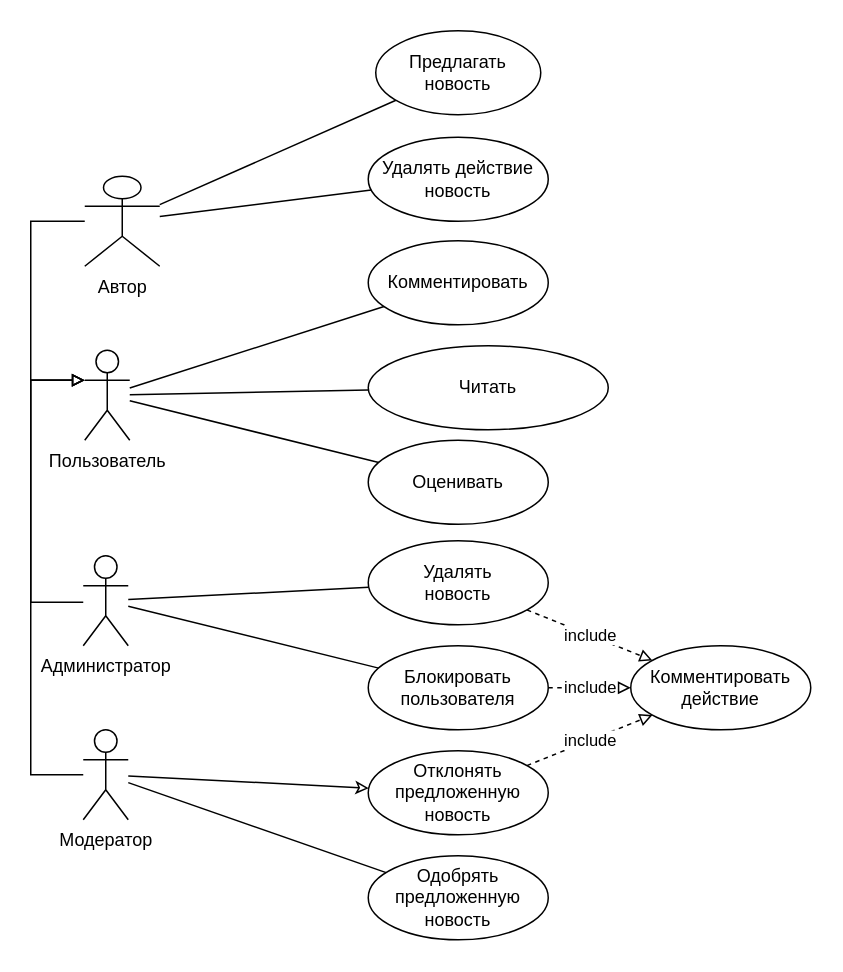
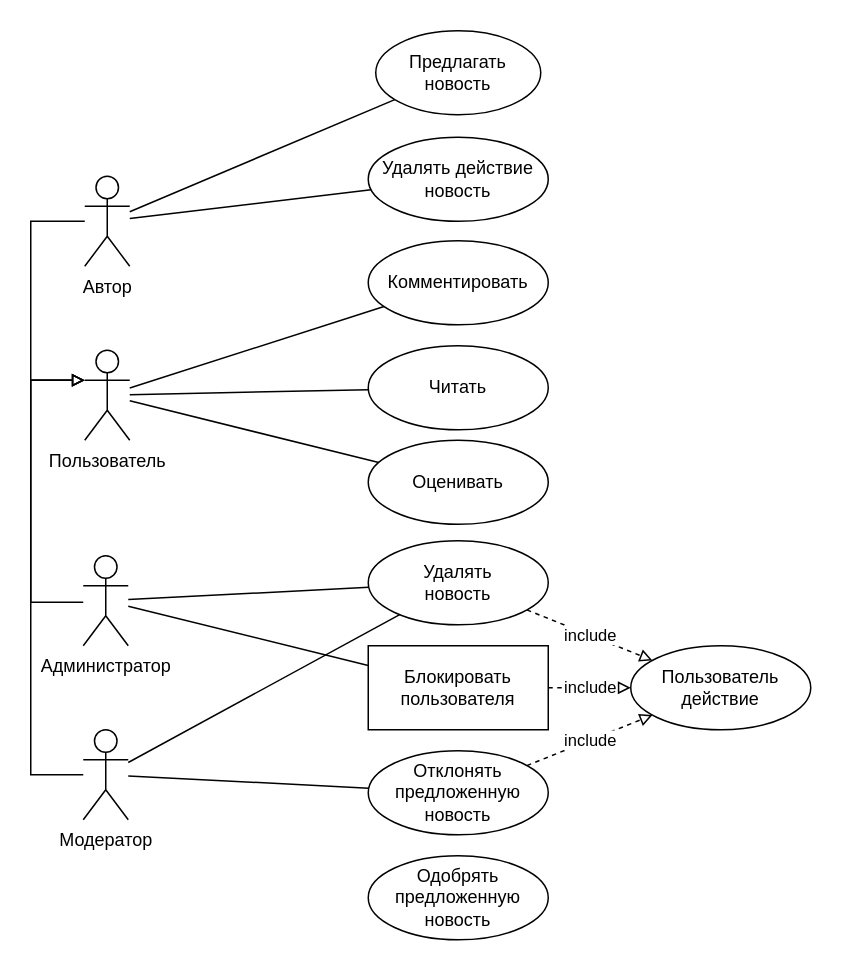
node "Автор": size 75x90 -> 45x90
node "Читать": size 240x84 -> 180x84
node "Блокировать пользователя": shape ellipse -> rectangle
node "Комментировать действие": label "Комментировать действие" -> "Пользователь действие"
edge "Модератор" -> "Отклонять предложенную новость": arrowhead classic -> none
edge "Модератор" -- "Одобрять предложенную новость": now "Модератор" -- "Удалять новость"
